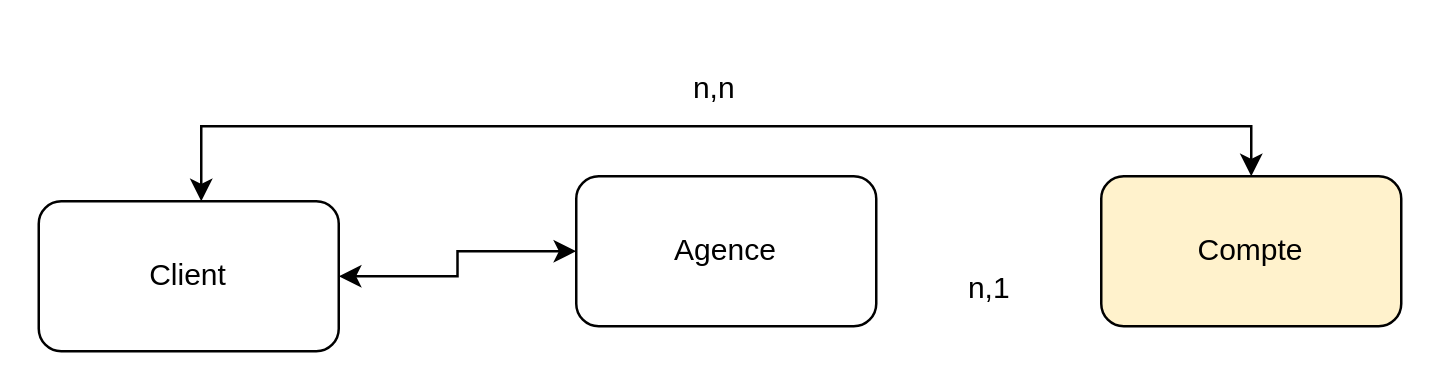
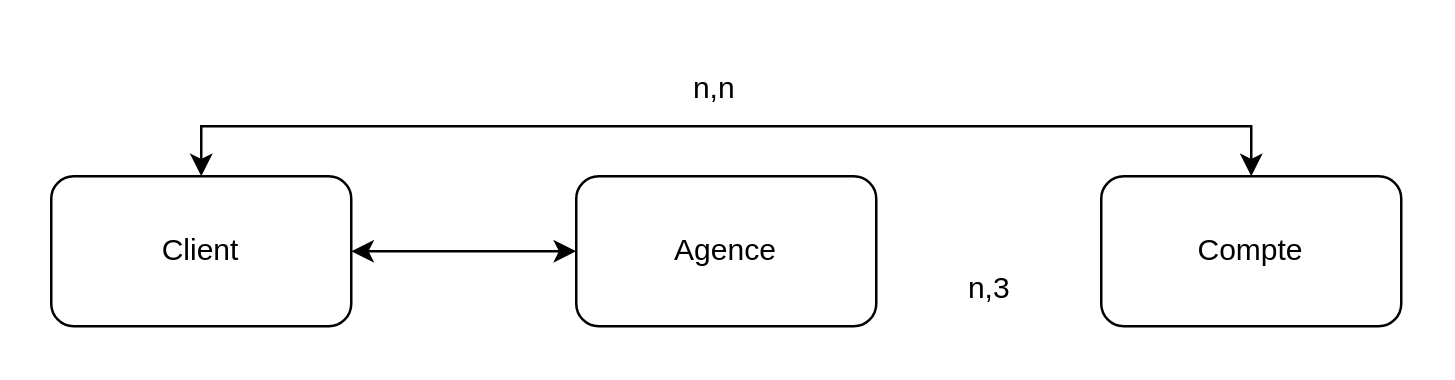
node "Compte": fillcolor #fff2cc -> #ffffff
node "Client": moved (189, 276) -> (201, 251)
node "n,1": label "n,1" -> "n,3"
